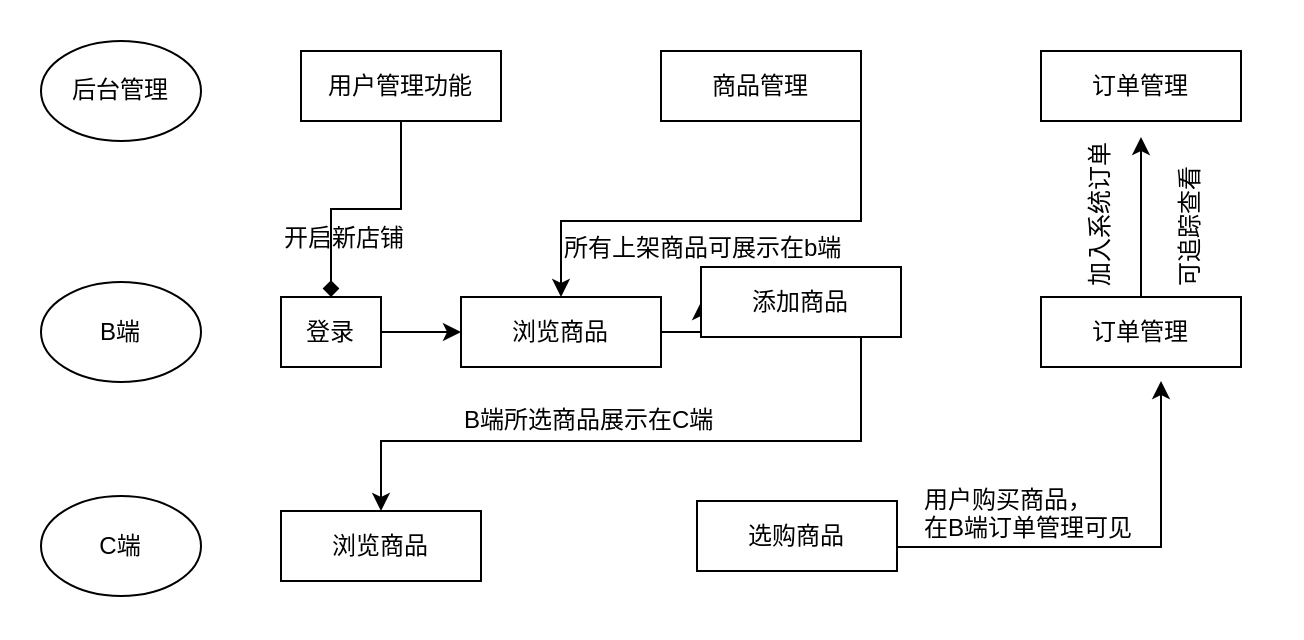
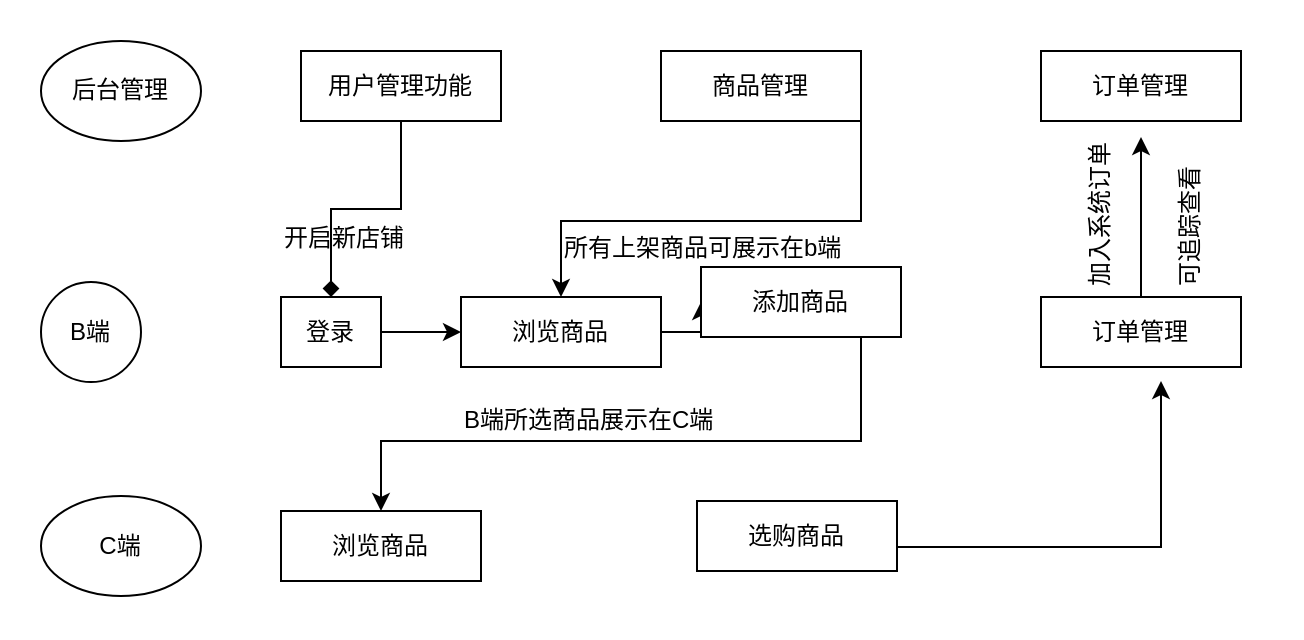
node "B端": size 160x100 -> 100x100
node "用户购买商品， 在B端订单管理可见": removed
